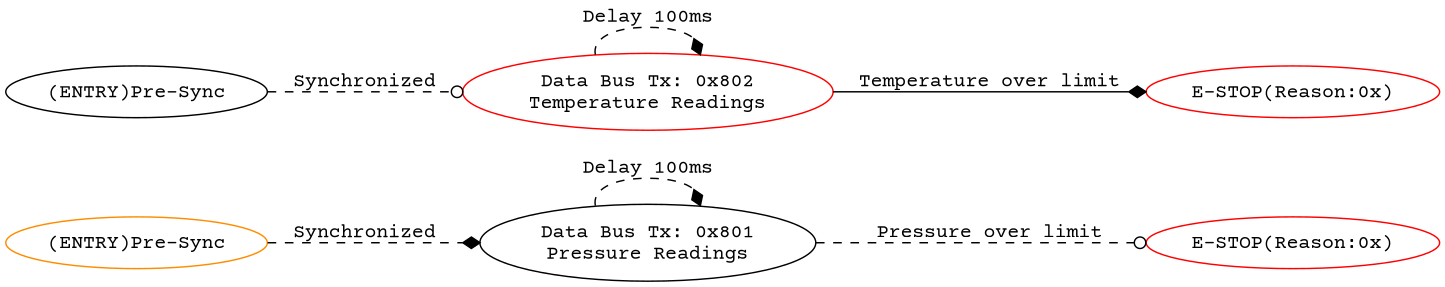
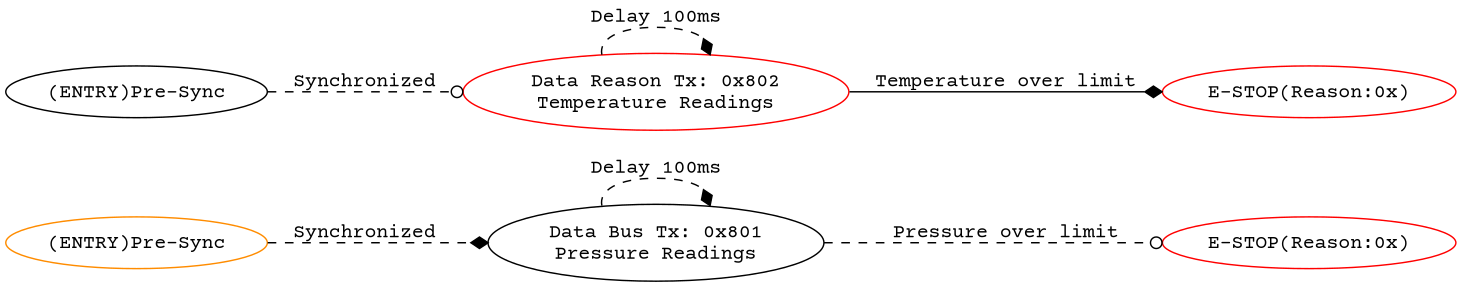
node "Data Bus Tx: 0x802 Temperature Readings": label "Data Bus Tx: 0x802 Temperature Readings" -> "Data Reason Tx: 0x802 Temperature Readings"
